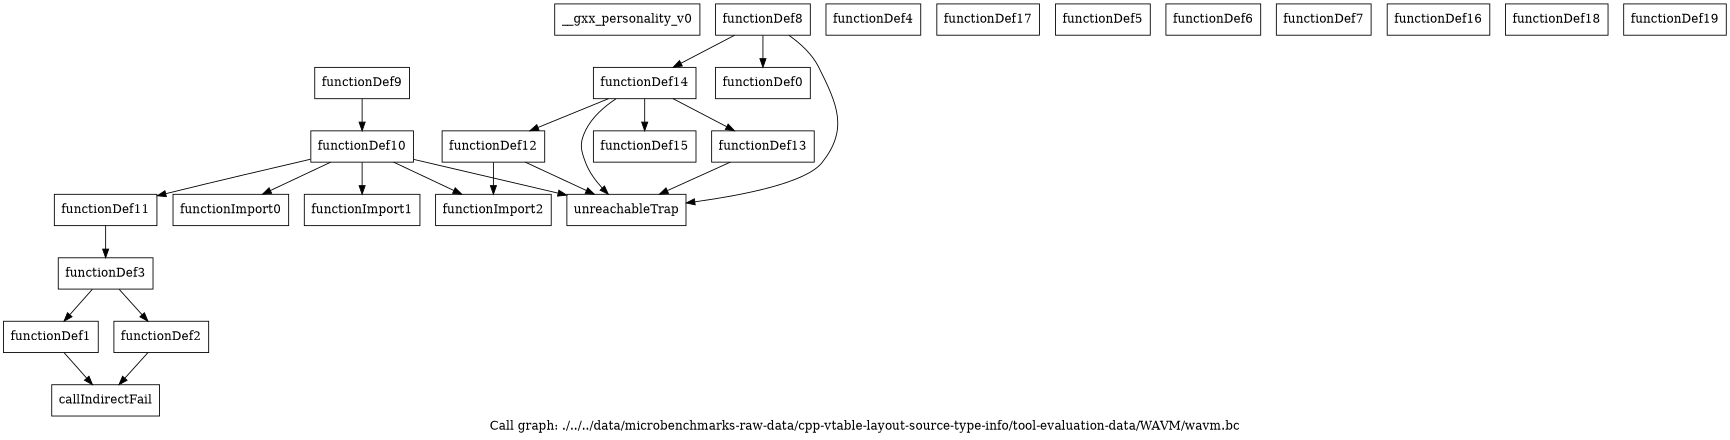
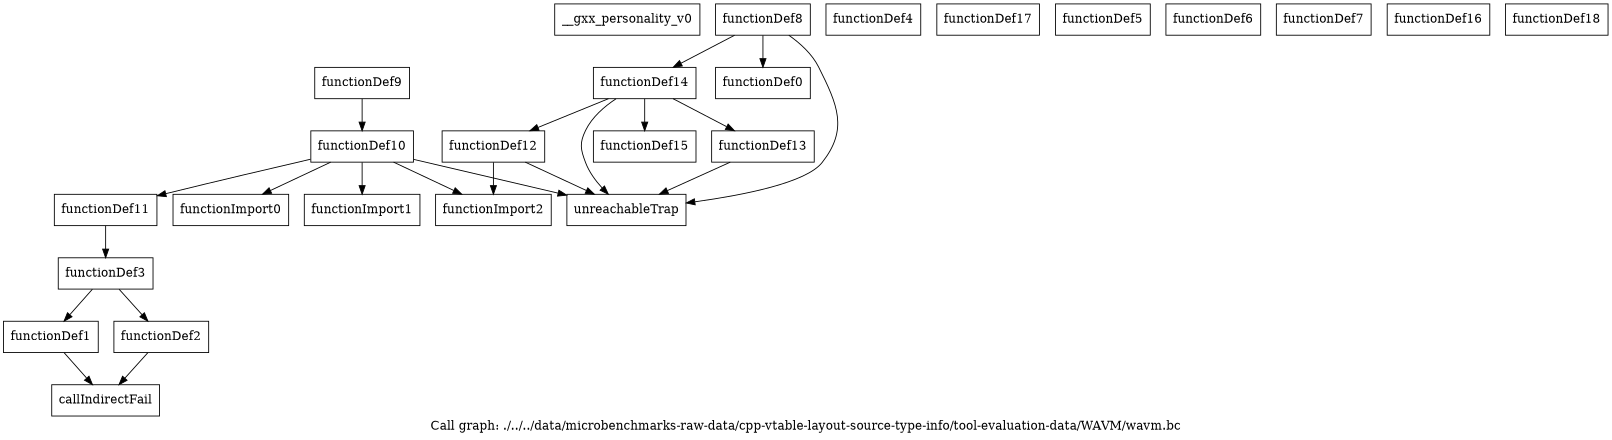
node "functionDef19": removed
